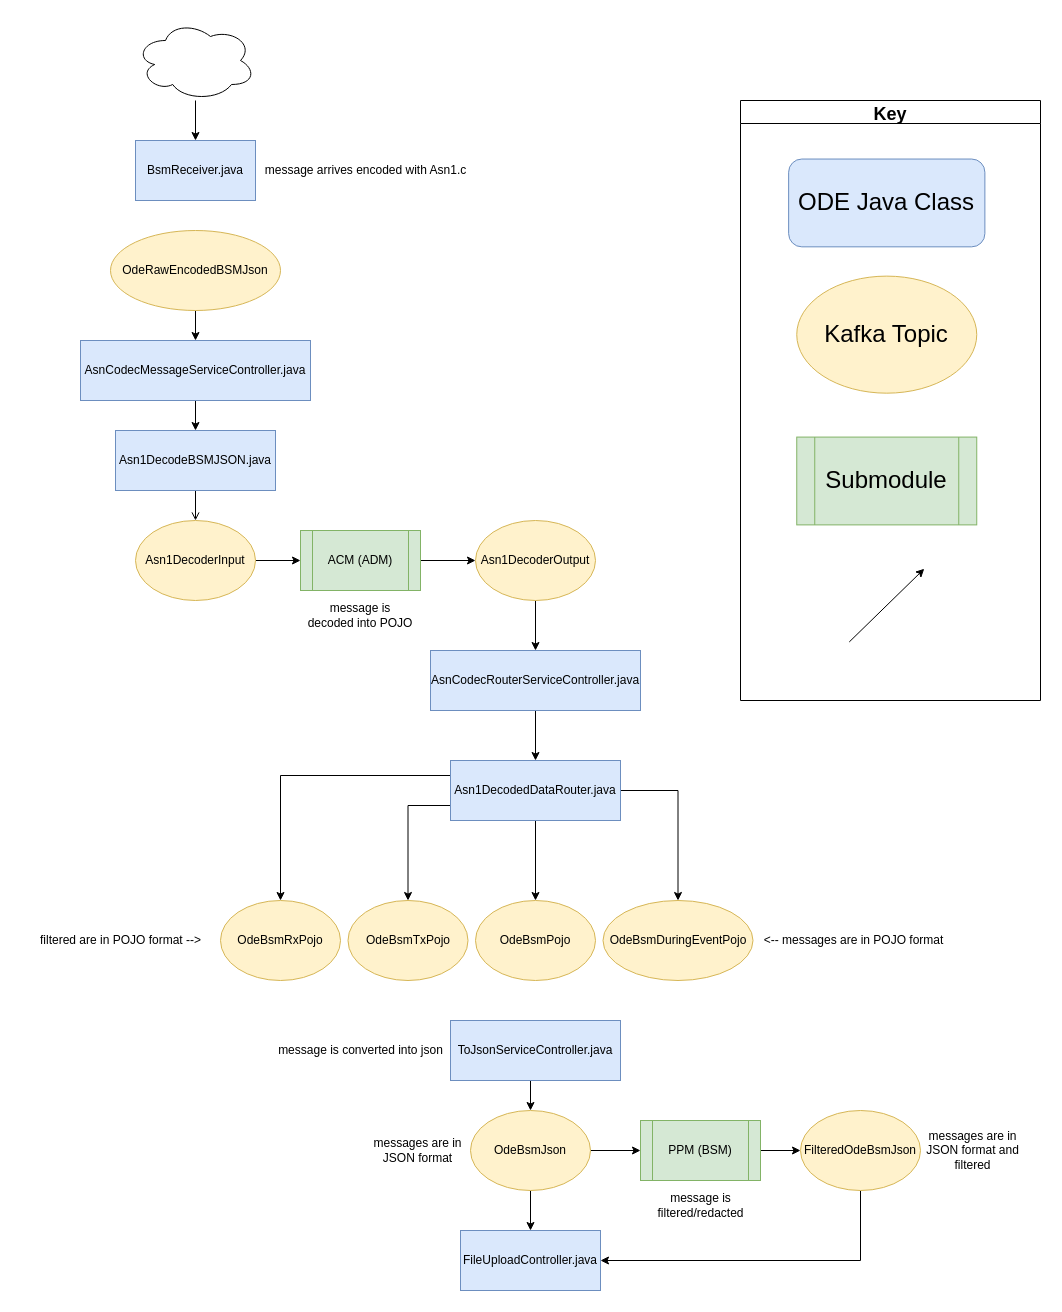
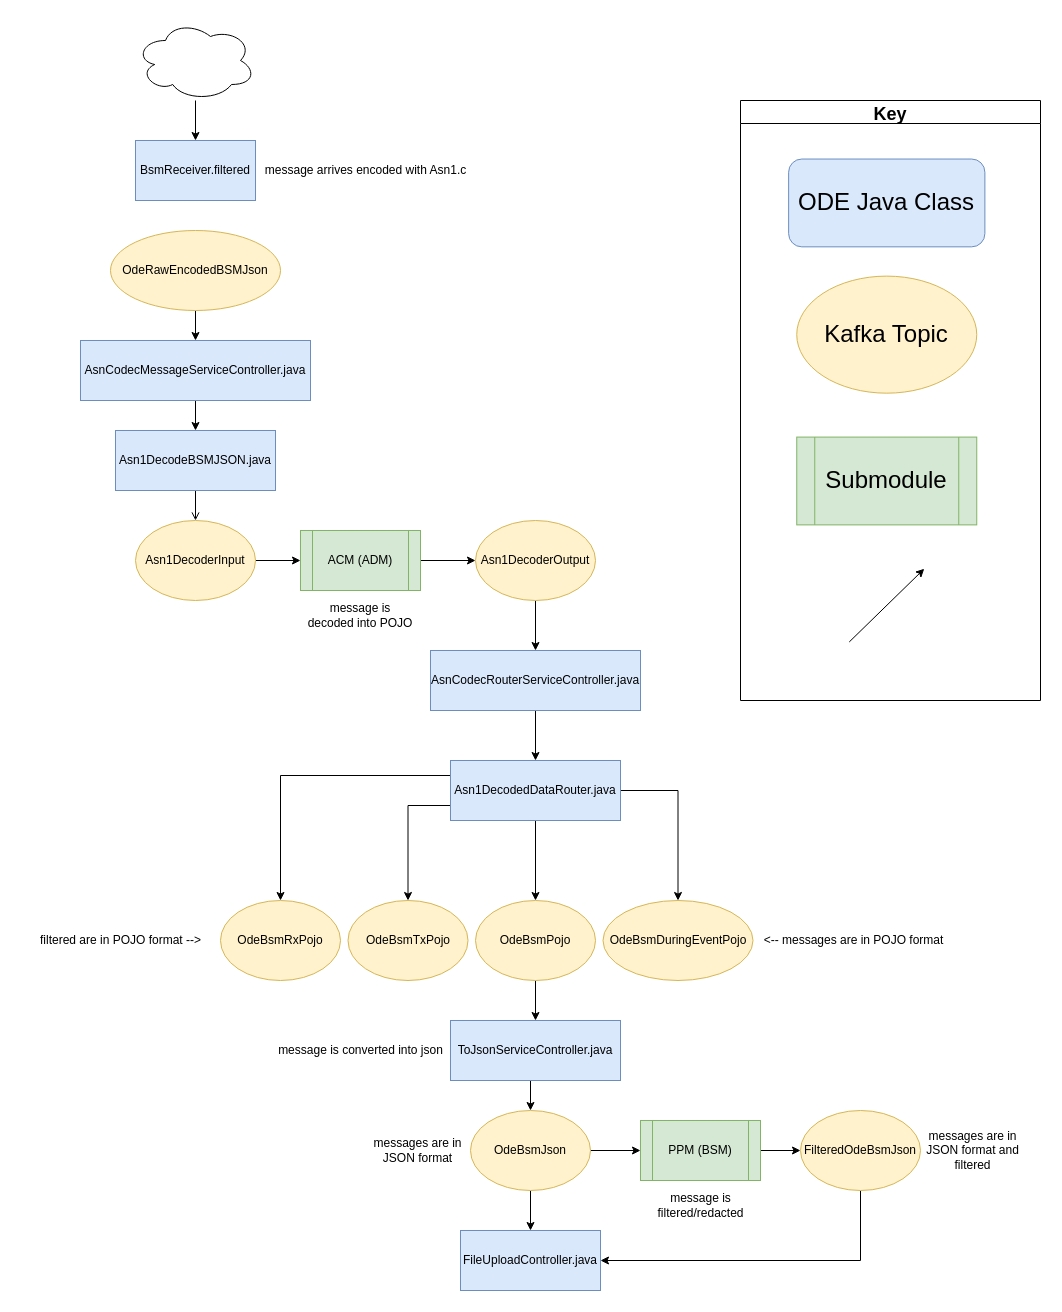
node "BsmReceiver.java": label "BsmReceiver.java" -> "BsmReceiver.filtered"
edge "OdeBsmPojo" -> "ToJsonServiceController.java": added
